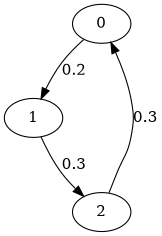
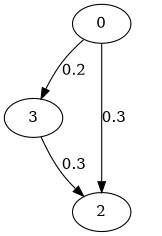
node "1": label "1" -> "3"
edge "2" -> "0": reversed
